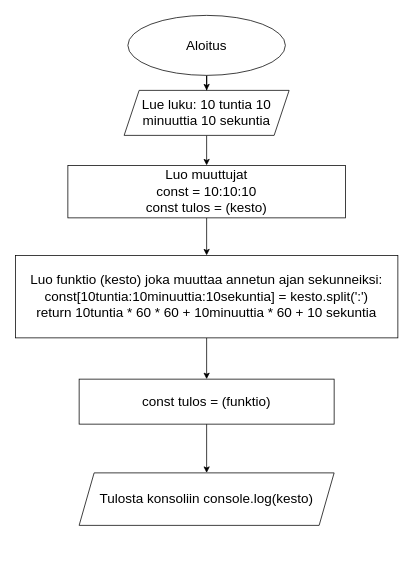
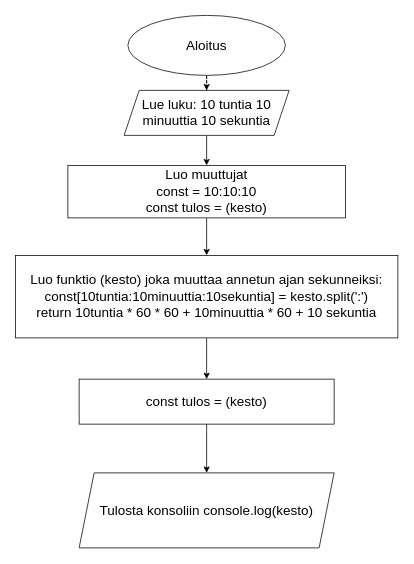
edge "Aloitus" -> "Lue luku: 10 tuntia 10 minuuttia 10 sekuntia": style solid -> dashed
node "const tulos = (funktio)": label "const tulos = (funktio)" -> "const tulos = (kesto)"
node "Tulosta konsoliin console.log(kesto)": size 255x53 -> 255x75
